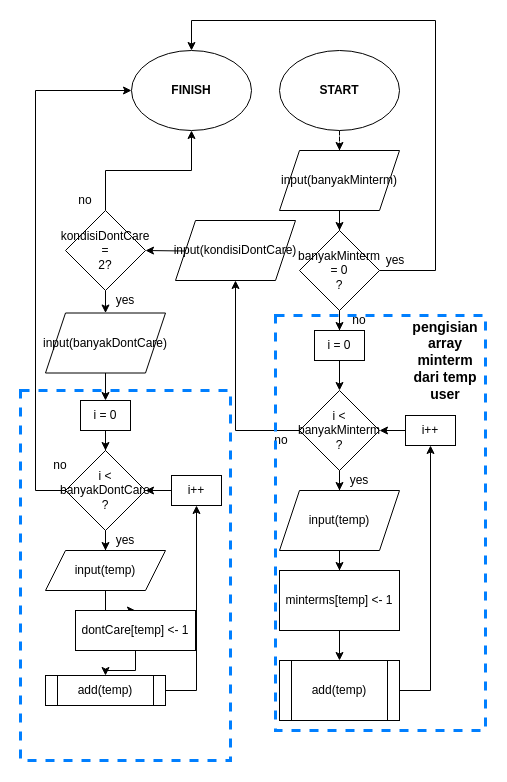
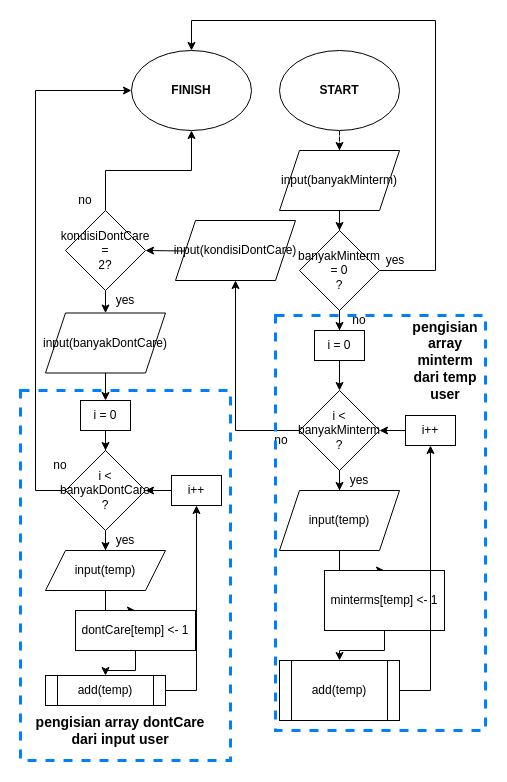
node "minterms[temp] <- 1": moved (340, 601) -> (385, 601)
node "pengisian array dontCare dari input user": added
